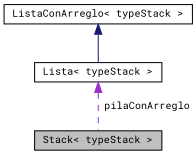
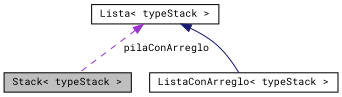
edge "Lista< typeStack >" -> "ListaConArreglo< typeStack >": reversed
